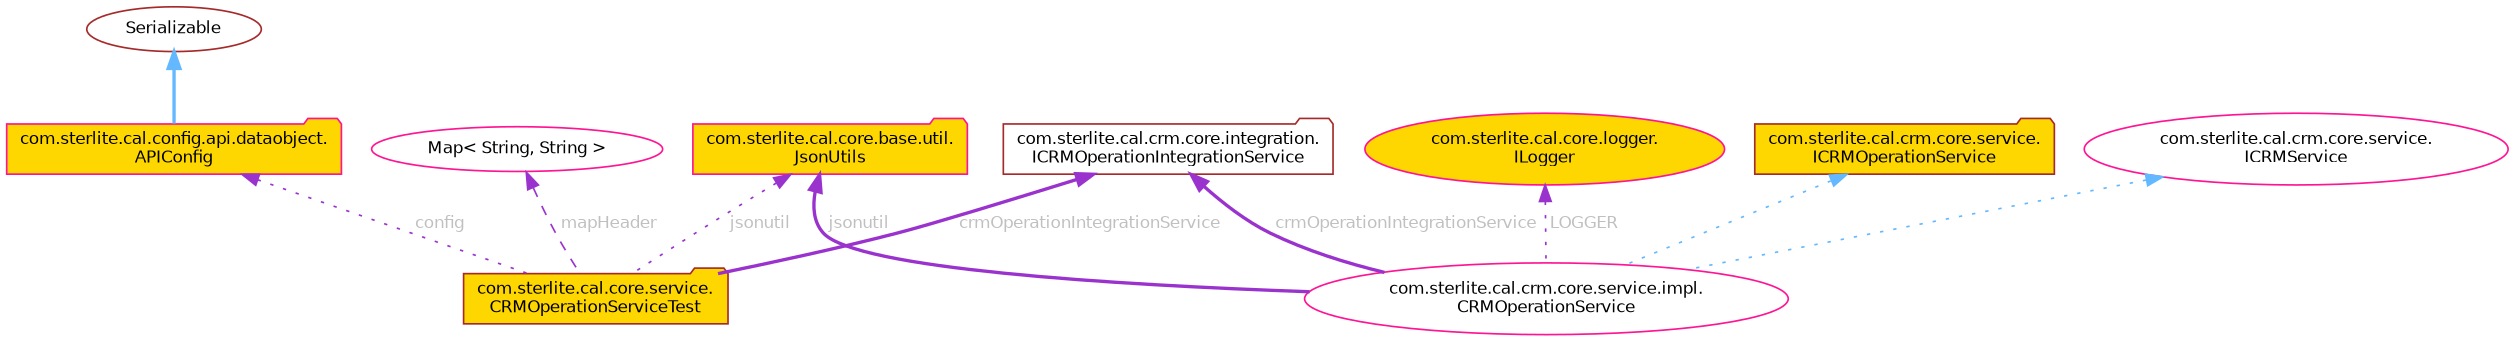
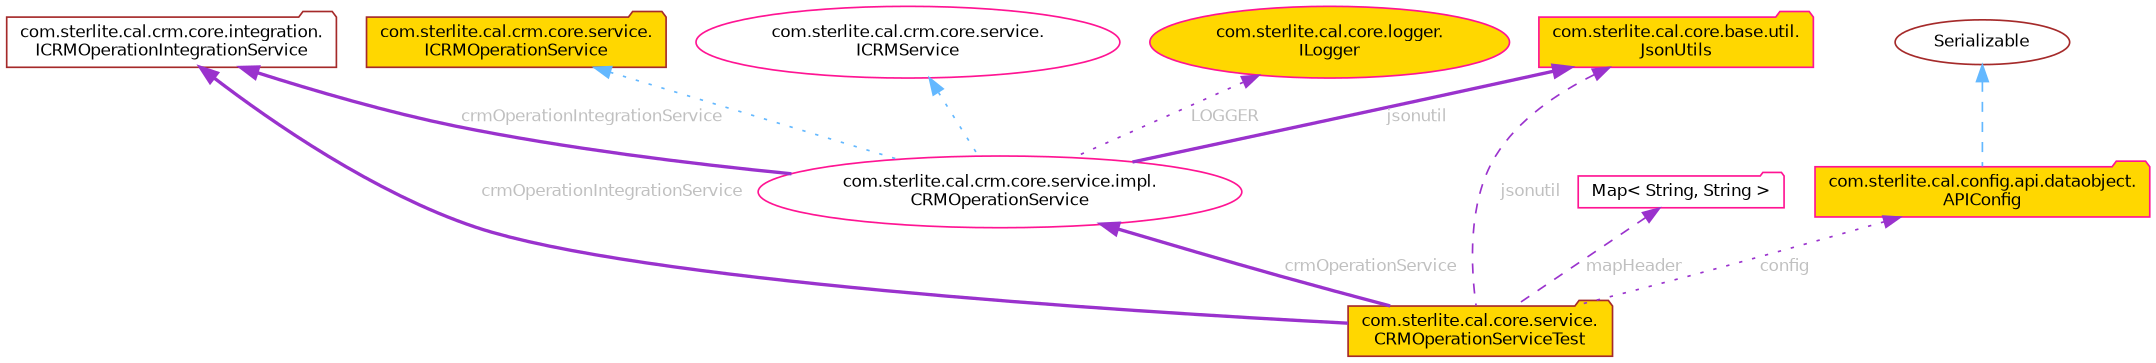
edge "com.sterlite.cal.config.api.dataobject. APIConfig" -> "Serializable": style bold -> dashed
node "Map< String, String >": shape ellipse -> folder
edge "com.sterlite.cal.core.service. CRMOperationServiceTest" -> "com.sterlite.cal.core.base.util. JsonUtils": style dotted -> dashed
edge "com.sterlite.cal.core.service. CRMOperationServiceTest" -> "com.sterlite.cal.crm.core.service.impl. CRMOperationService": added, label "crmOperationService"
